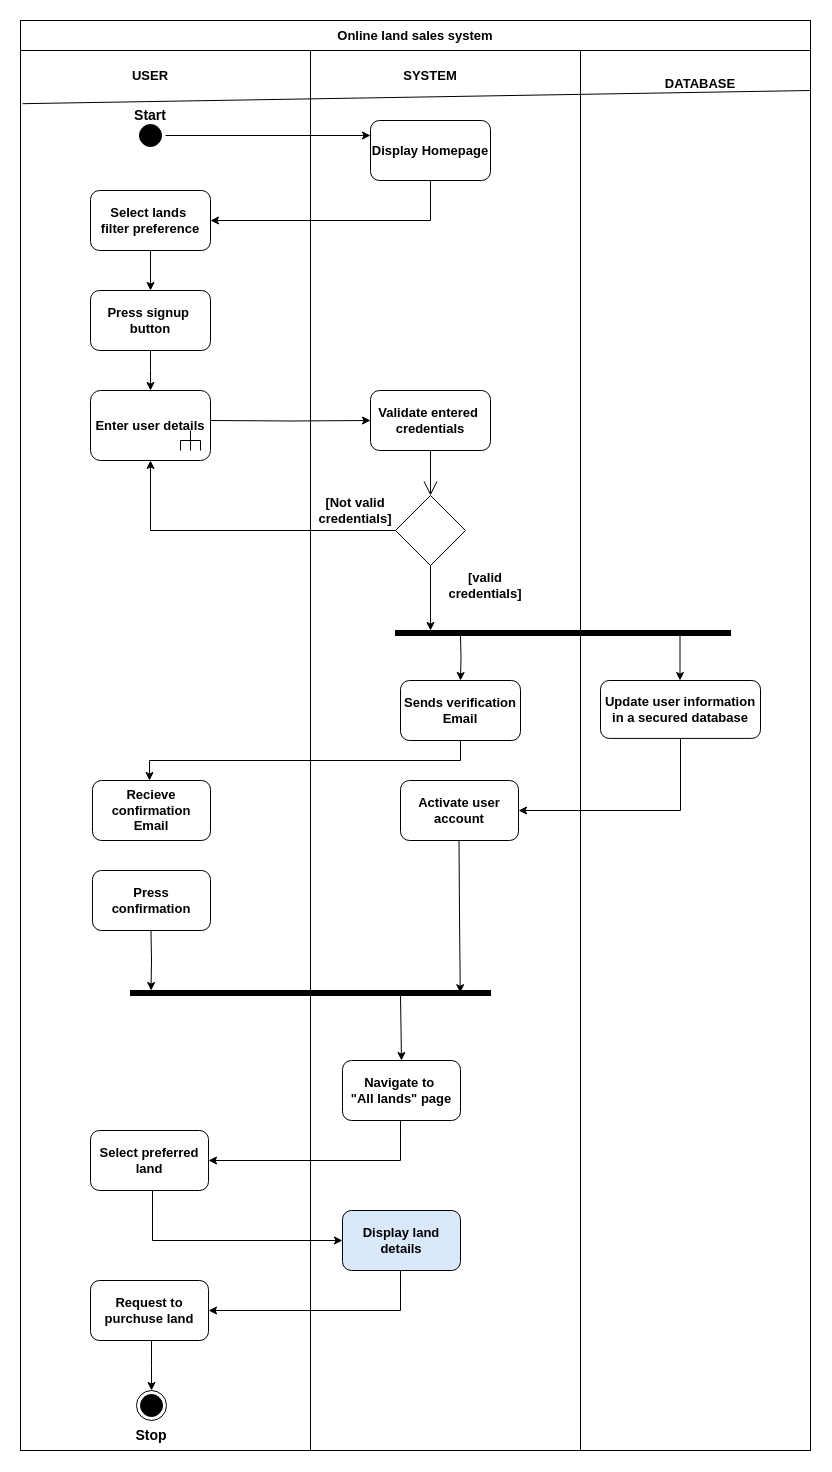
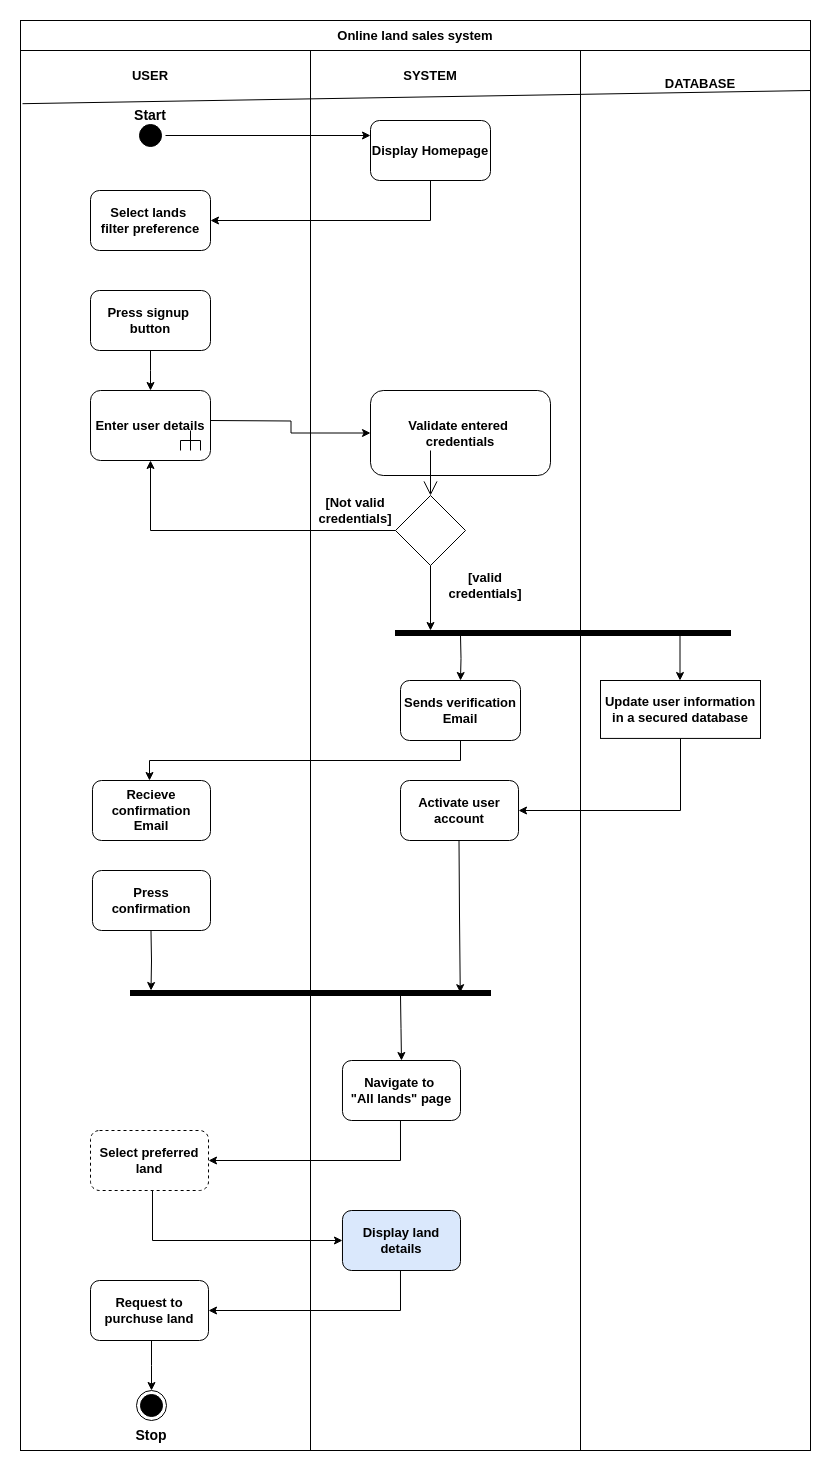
edge "Select lands filter preference" -> "Press signup button": removed
node "Validate entered credentials": size 120x60 -> 180x85
node "Update user information in a secured database": shape rounded rectangle -> rectangle
node "Select preferred land": style solid -> dashed
